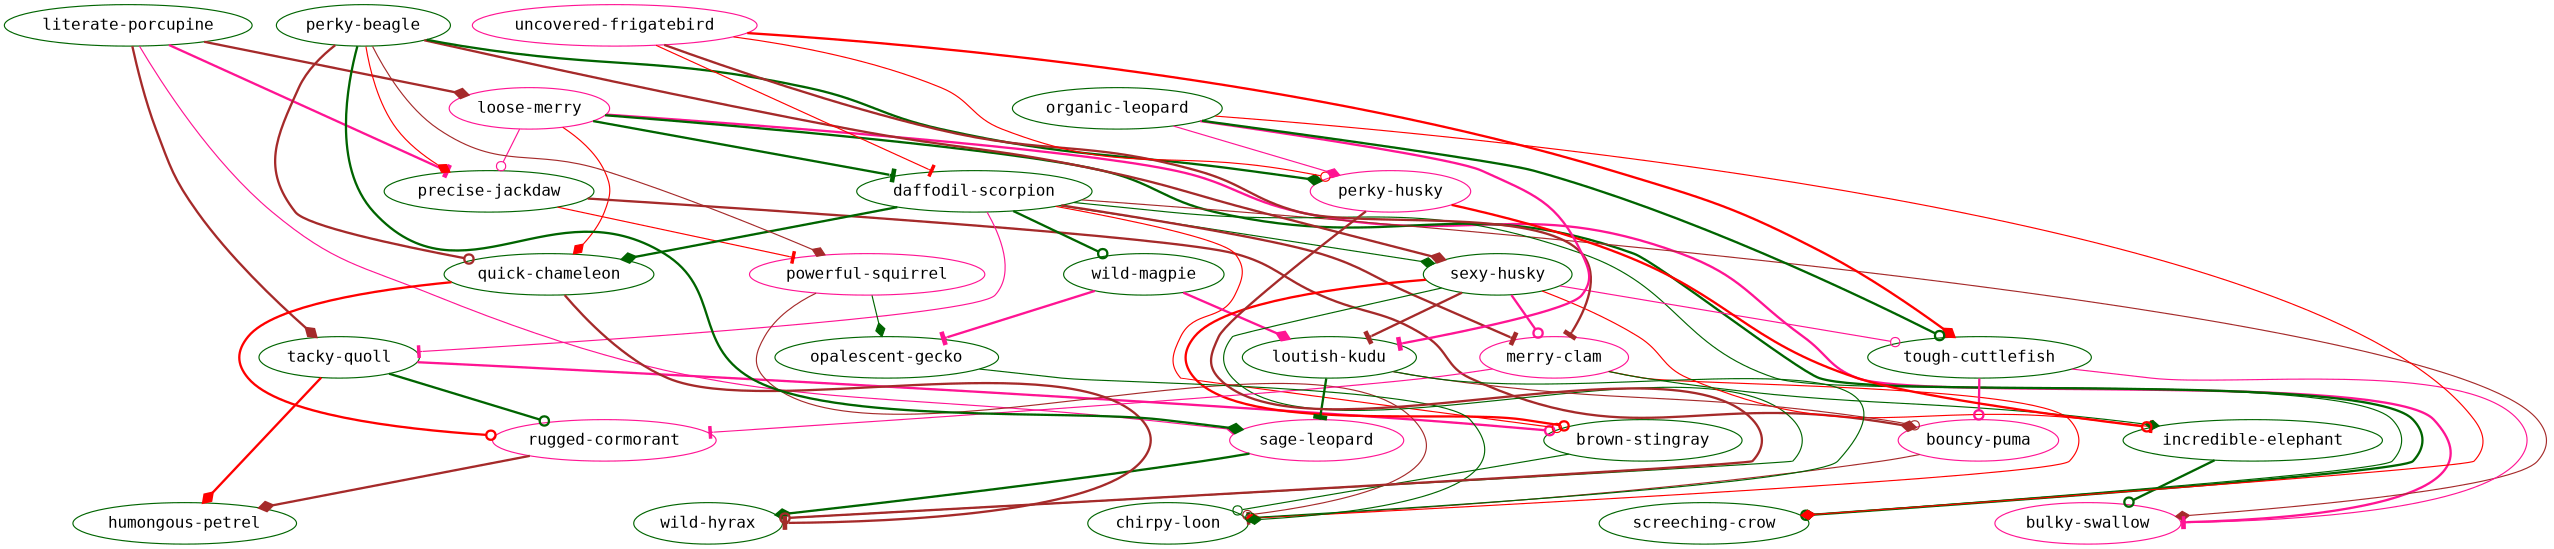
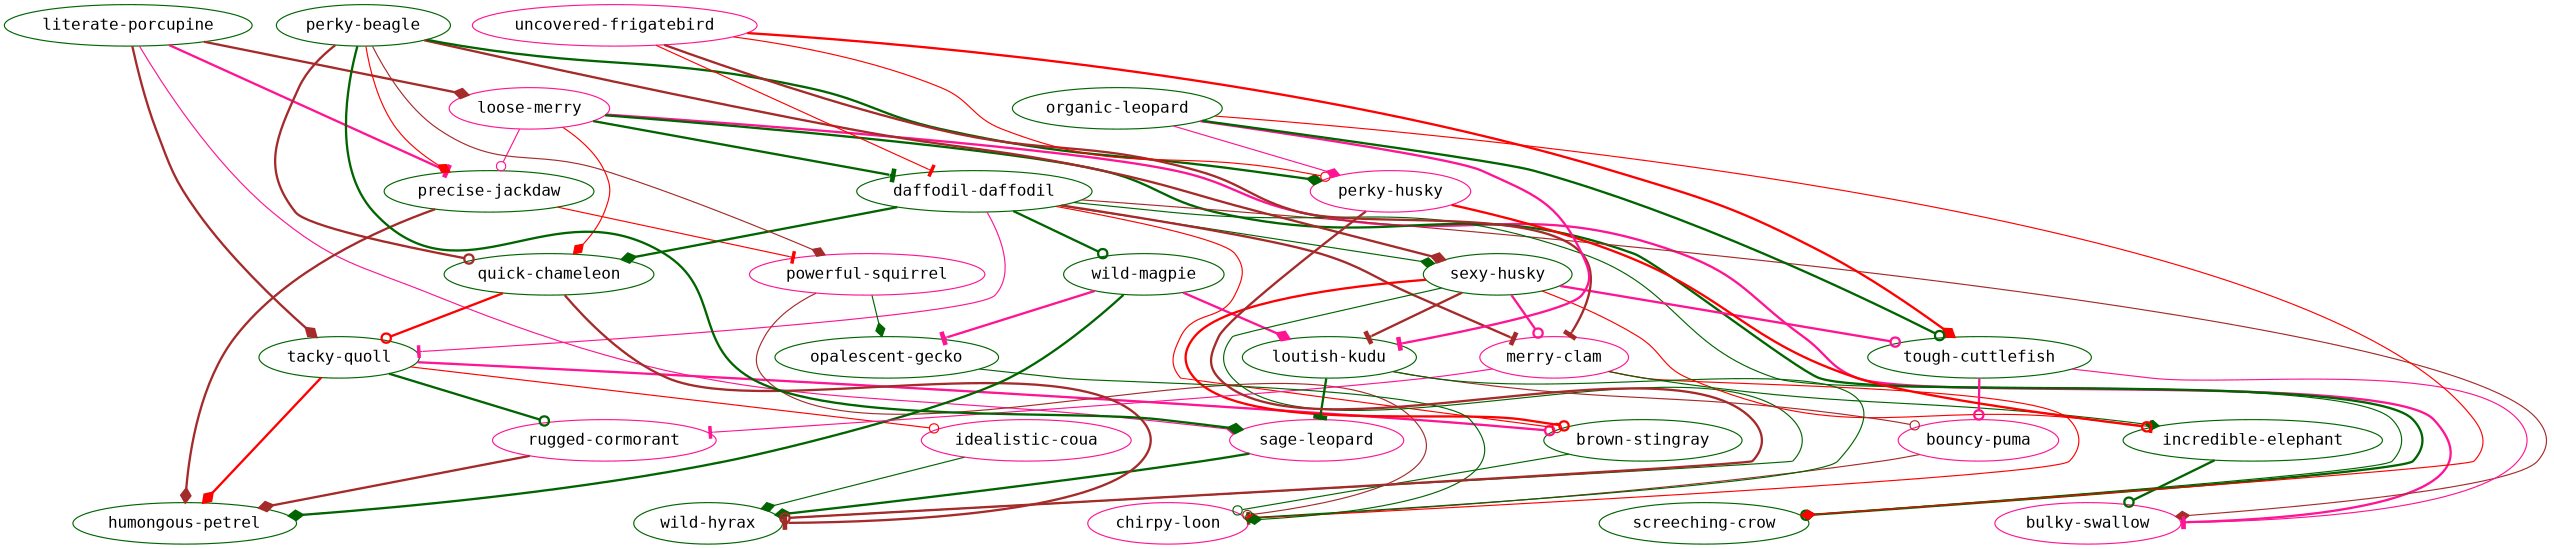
node "daffodil-scorpion": label "daffodil-scorpion" -> "daffodil-daffodil"
edge "precise-jackdaw" -> "bouncy-puma": now "precise-jackdaw" -> "humongous-petrel"
edge "sexy-husky" -> "tough-cuttlefish": style solid -> bold
edge "quick-chameleon" -> "rugged-cormorant": now "quick-chameleon" -> "tacky-quoll"
node "idealistic-coua": added
edge "wild-magpie" -> "humongous-petrel": added
node "chirpy-loon": color darkgreen -> deeppink
